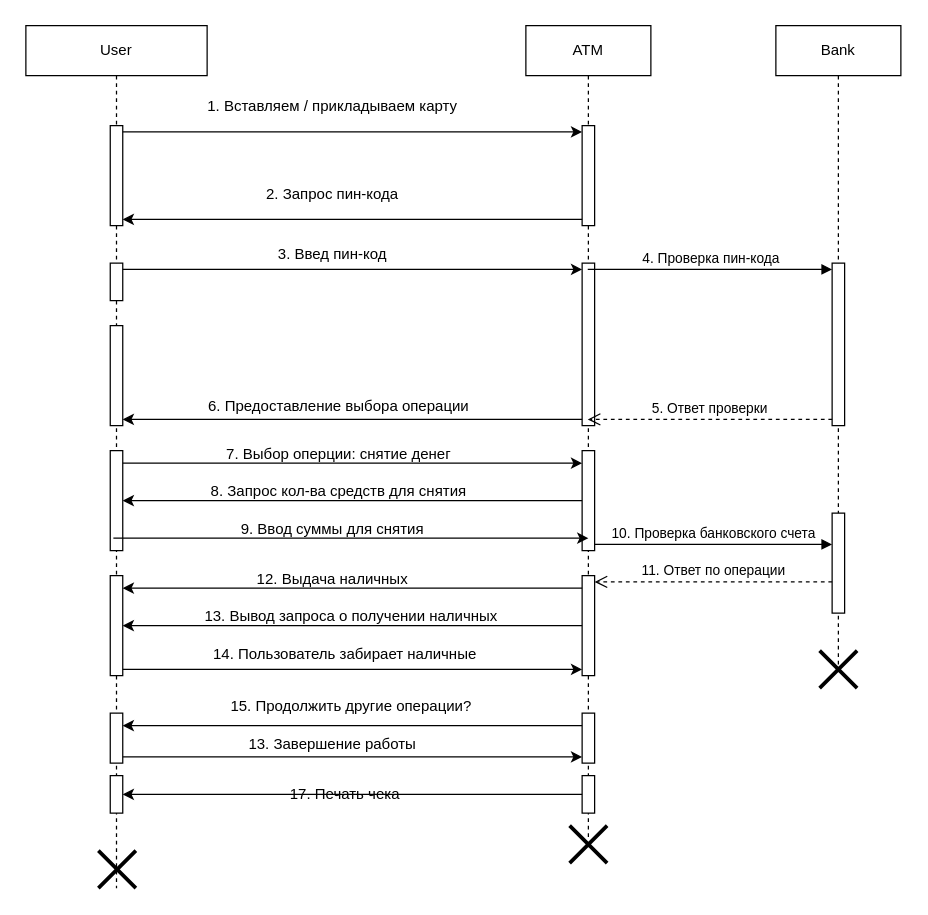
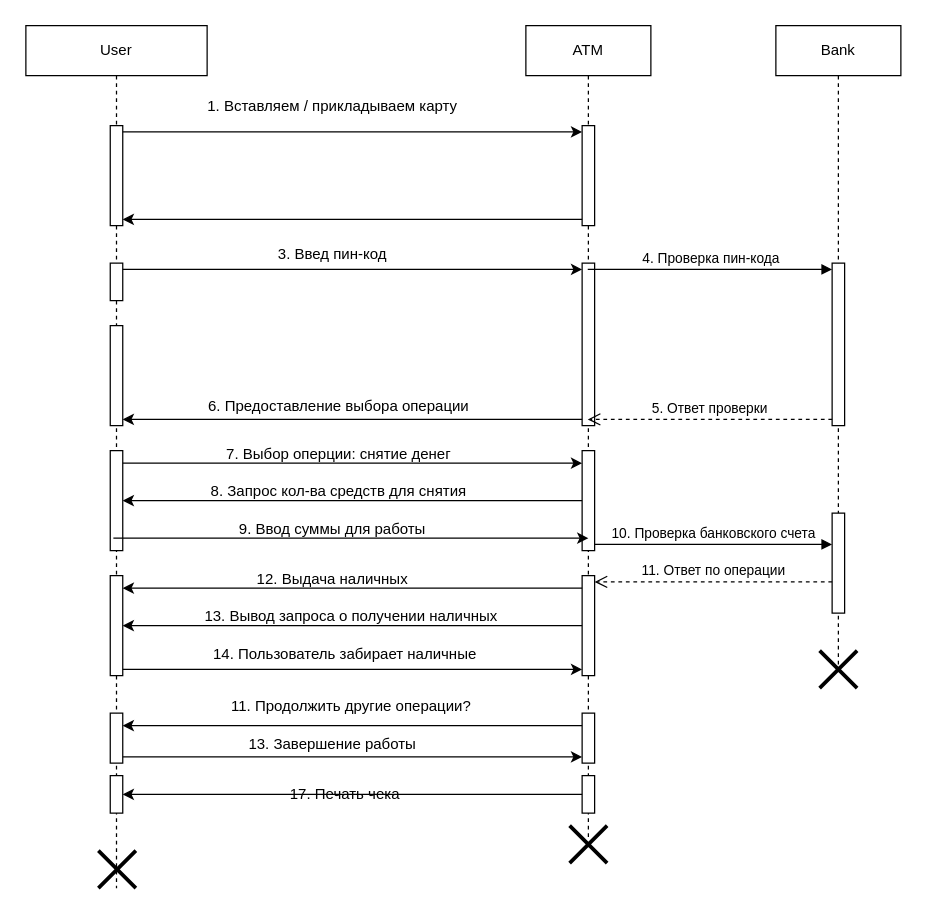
node "2. Запрос пин-кода": removed
node "9. Ввод суммы для снятия": label "9. Ввод суммы для снятия" -> "9. Ввод суммы для работы"
node "15. Продолжить другие операции?": label "15. Продолжить другие операции?" -> "11. Продолжить другие операции?"
